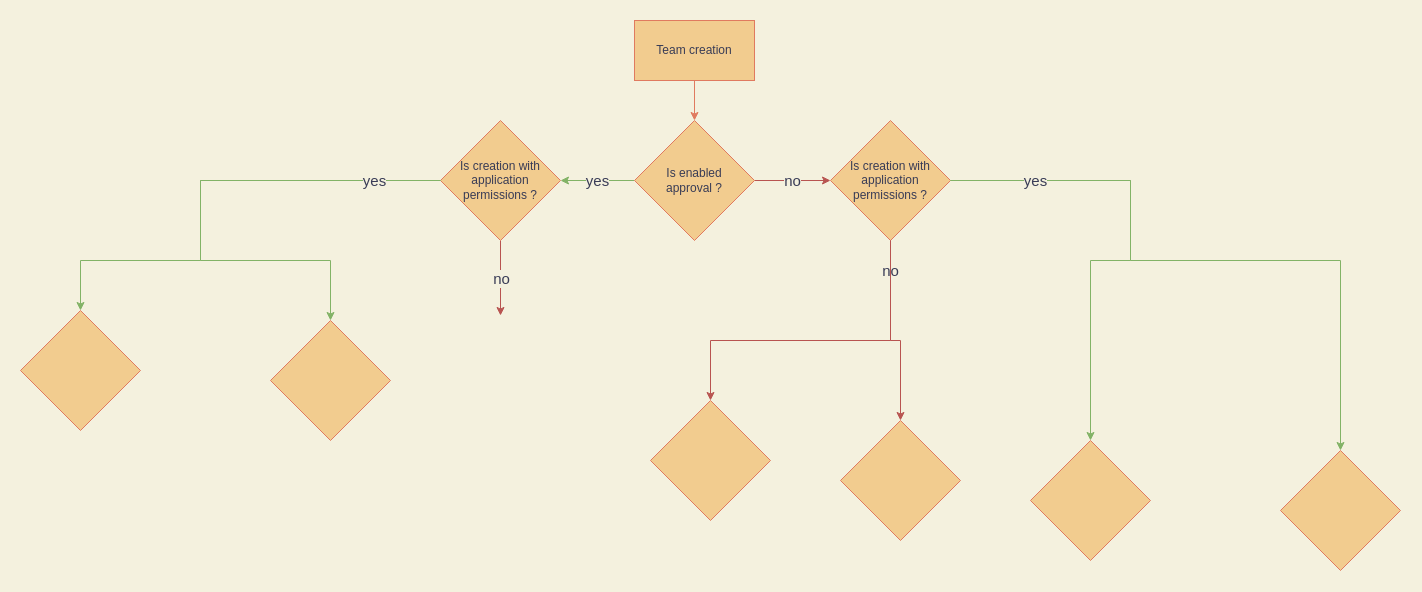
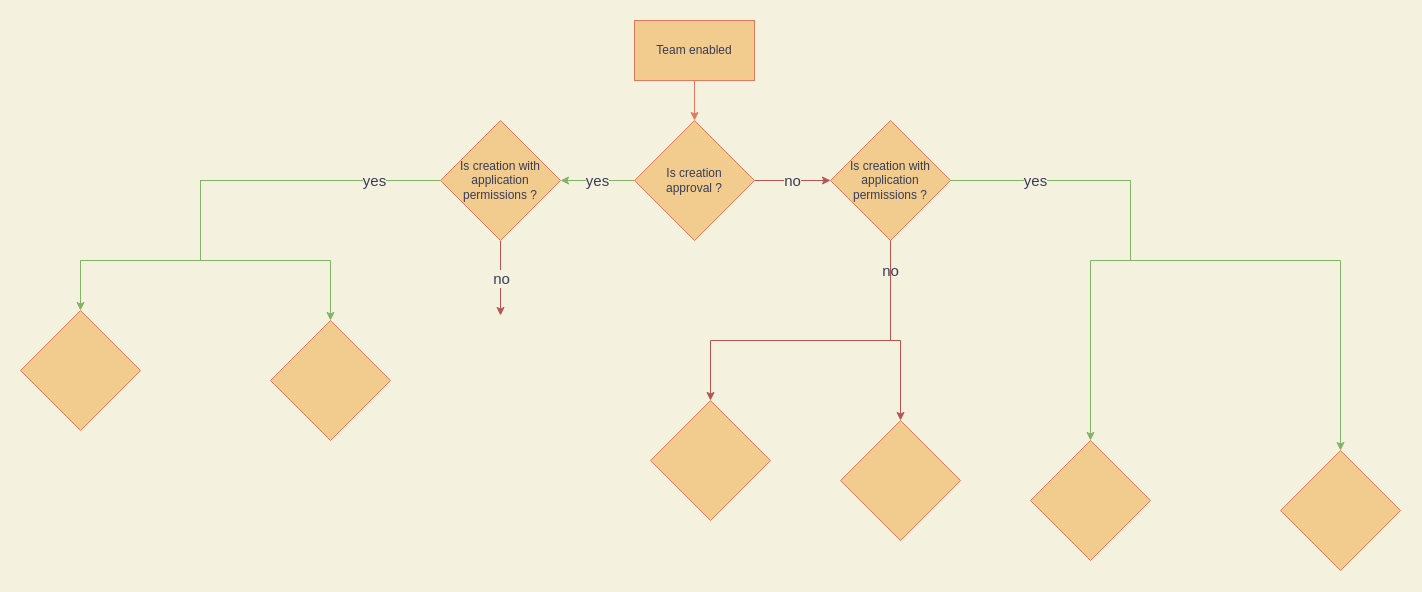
node "Team creation": label "Team creation" -> "Team enabled"
node "Is enabled approval ?": label "Is enabled approval ?" -> "Is creation approval ?"
